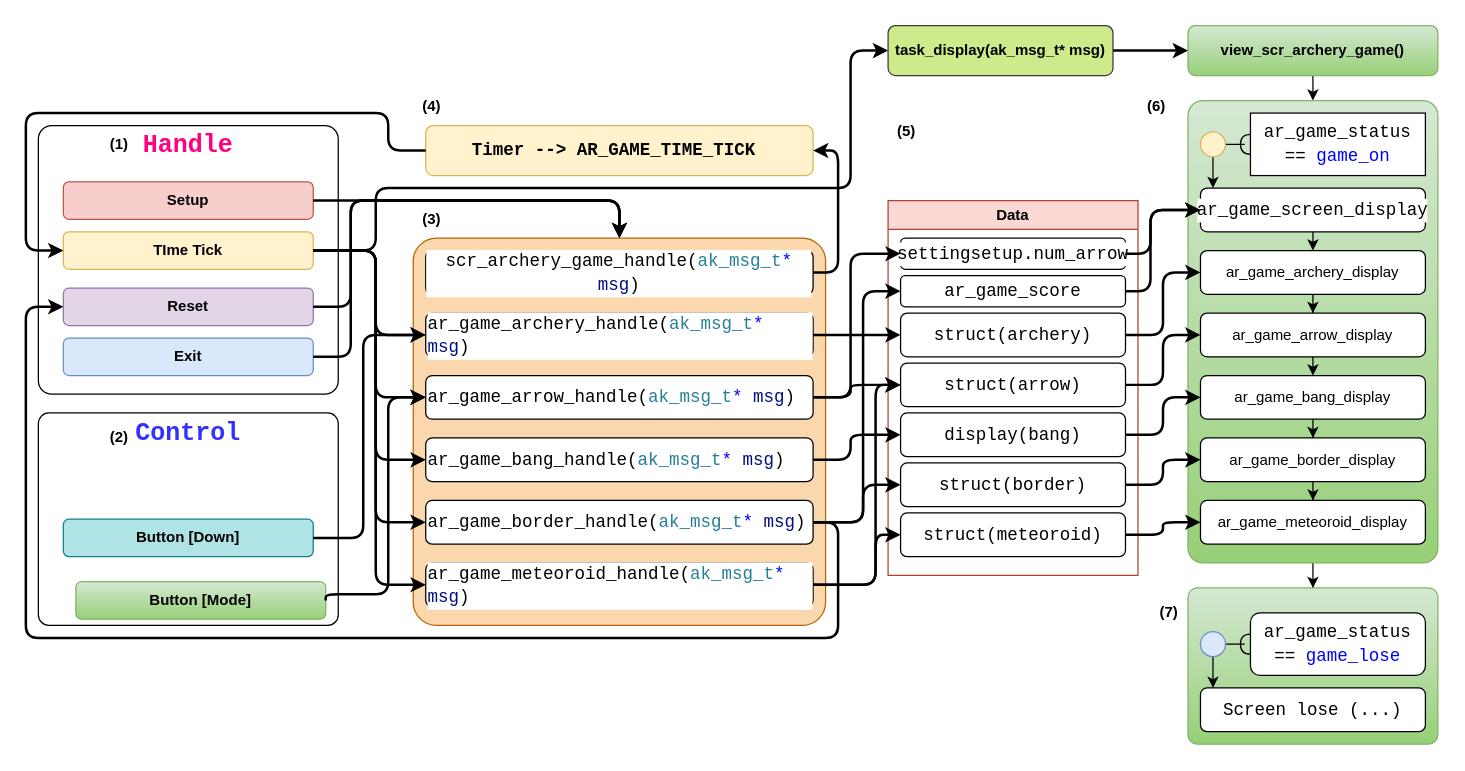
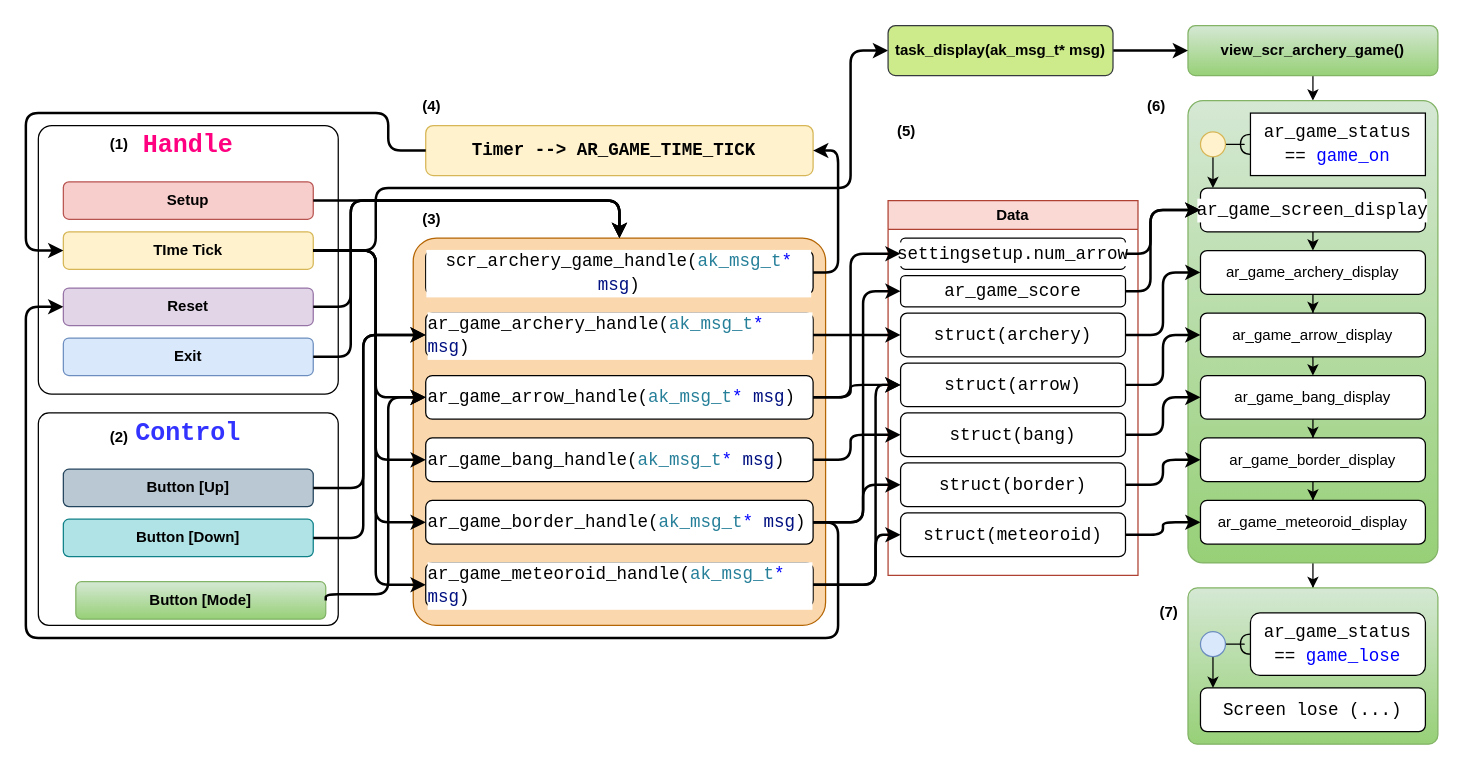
edge "TIme Tick" -> "ar_game_archery_handle(ak_msg_t* msg)": removed
node "display(bang)": label "display(bang)" -> "struct(bang)"
node "Button [Up]": added
edge "Button [Up]" -> "ar_game_archery_handle(ak_msg_t* msg)": added
